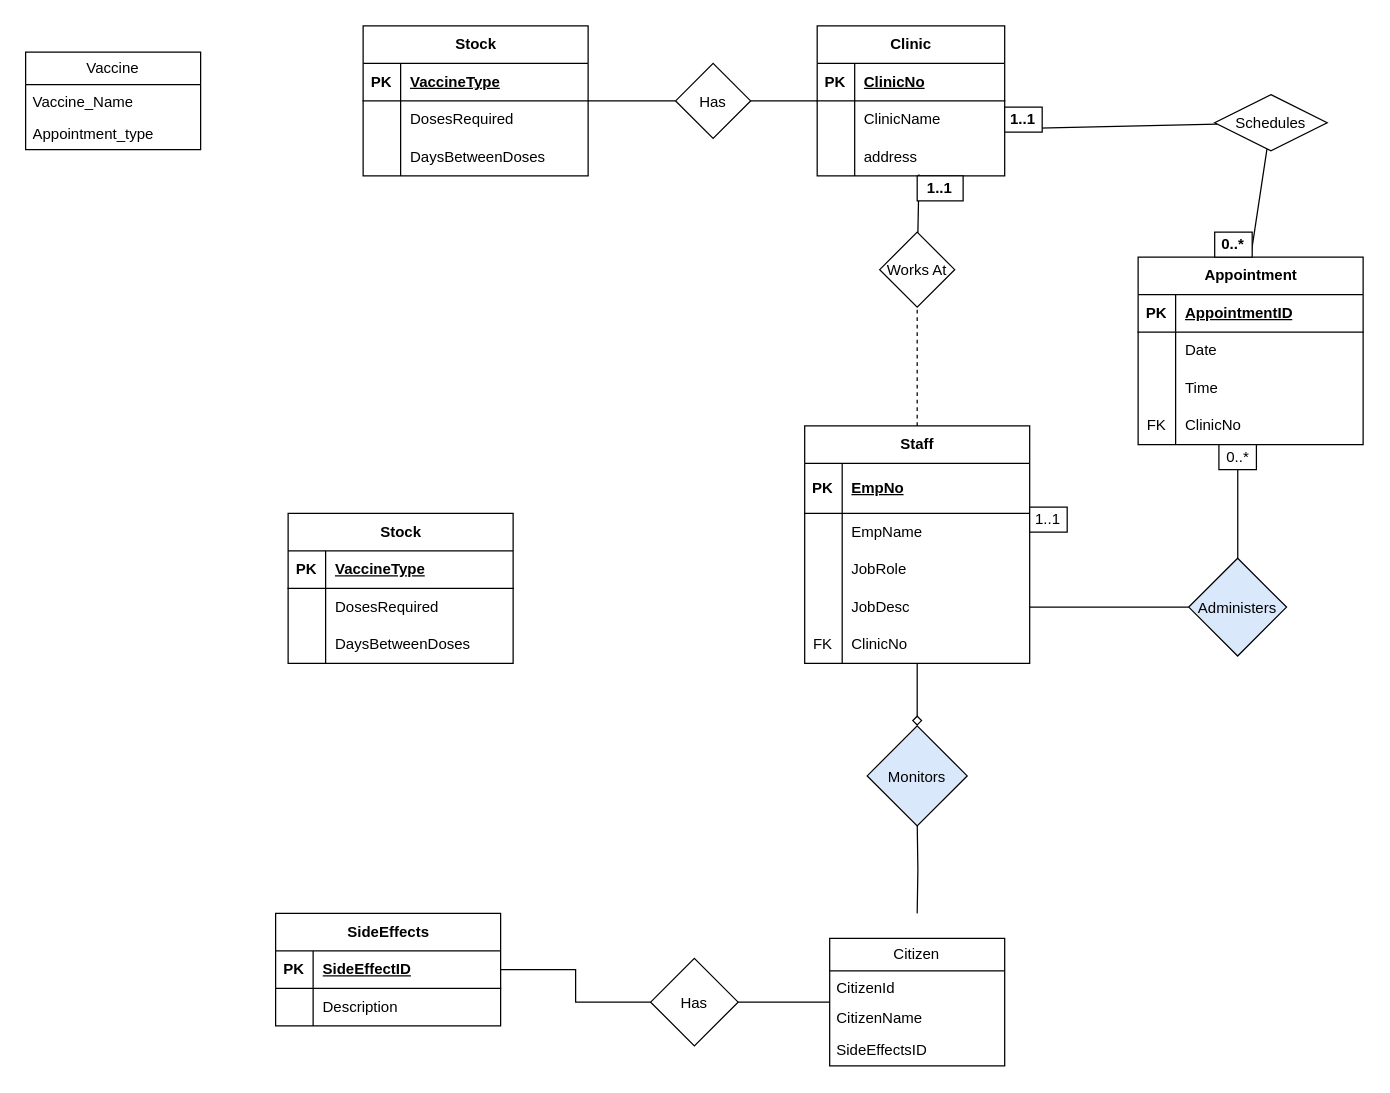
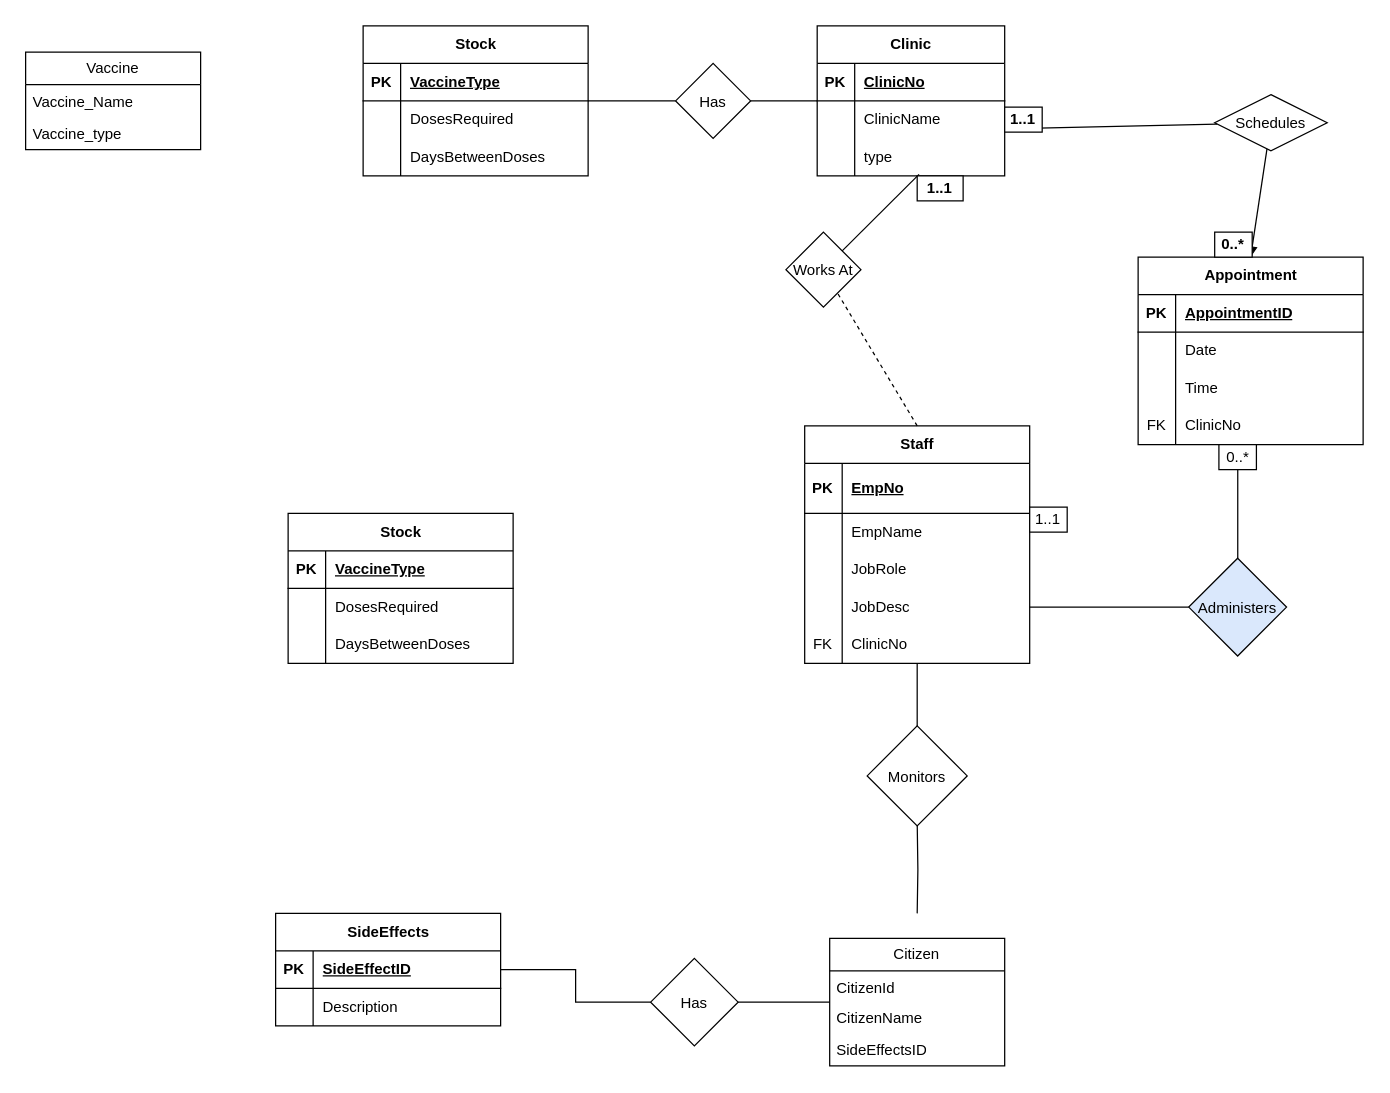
node "Appointment_type": label "Appointment_type" -> "Vaccine_type"
node "address": label "address" -> "type"
edge "Schedules" -- "Appointment": arrowhead none -> block
node "Works At": moved (917, 269) -> (823, 269)
edge "Staff" -> "Monitors": arrowhead diamond -> none
node "Monitors": fillcolor #dae8fc -> #ffffff
